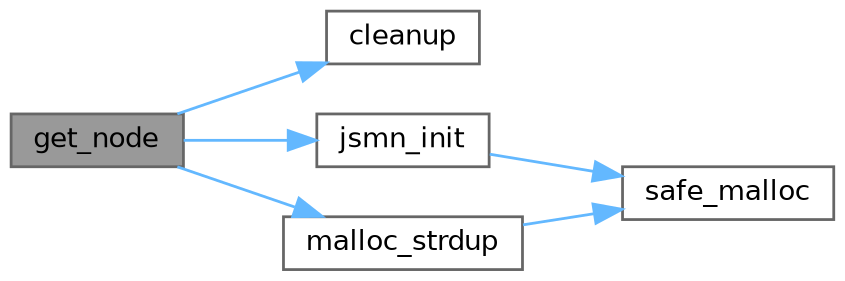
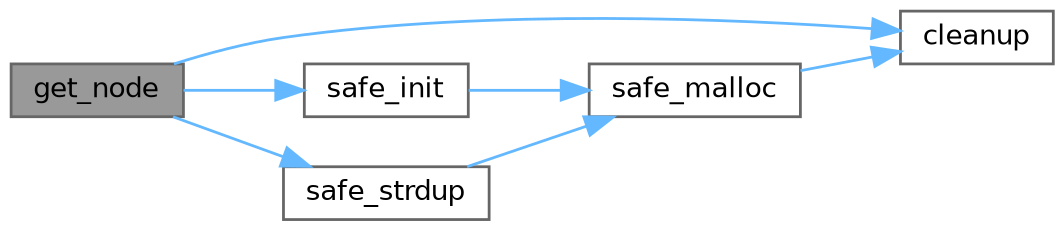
edge "safe_malloc" -> "cleanup": added
node "jsmn_init": label "jsmn_init" -> "safe_init"
node "malloc_strdup": label "malloc_strdup" -> "safe_strdup"
